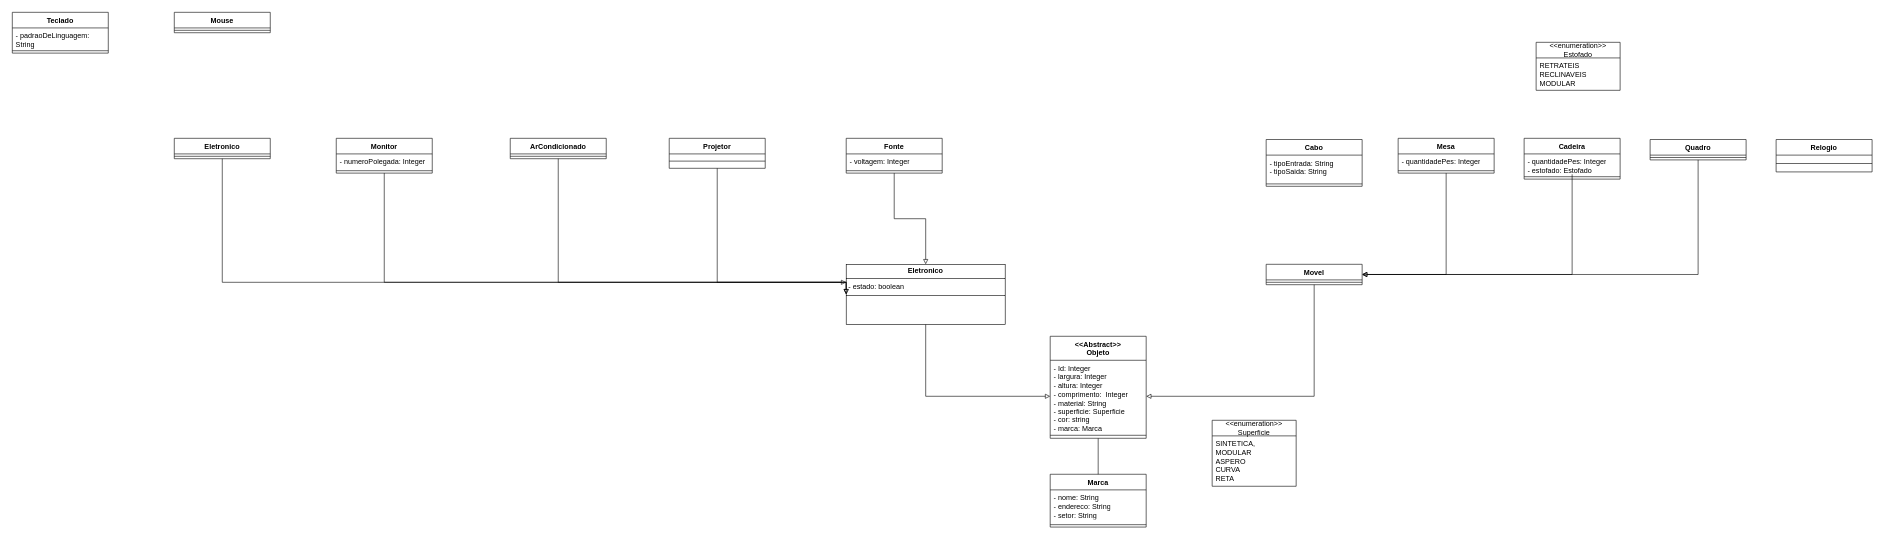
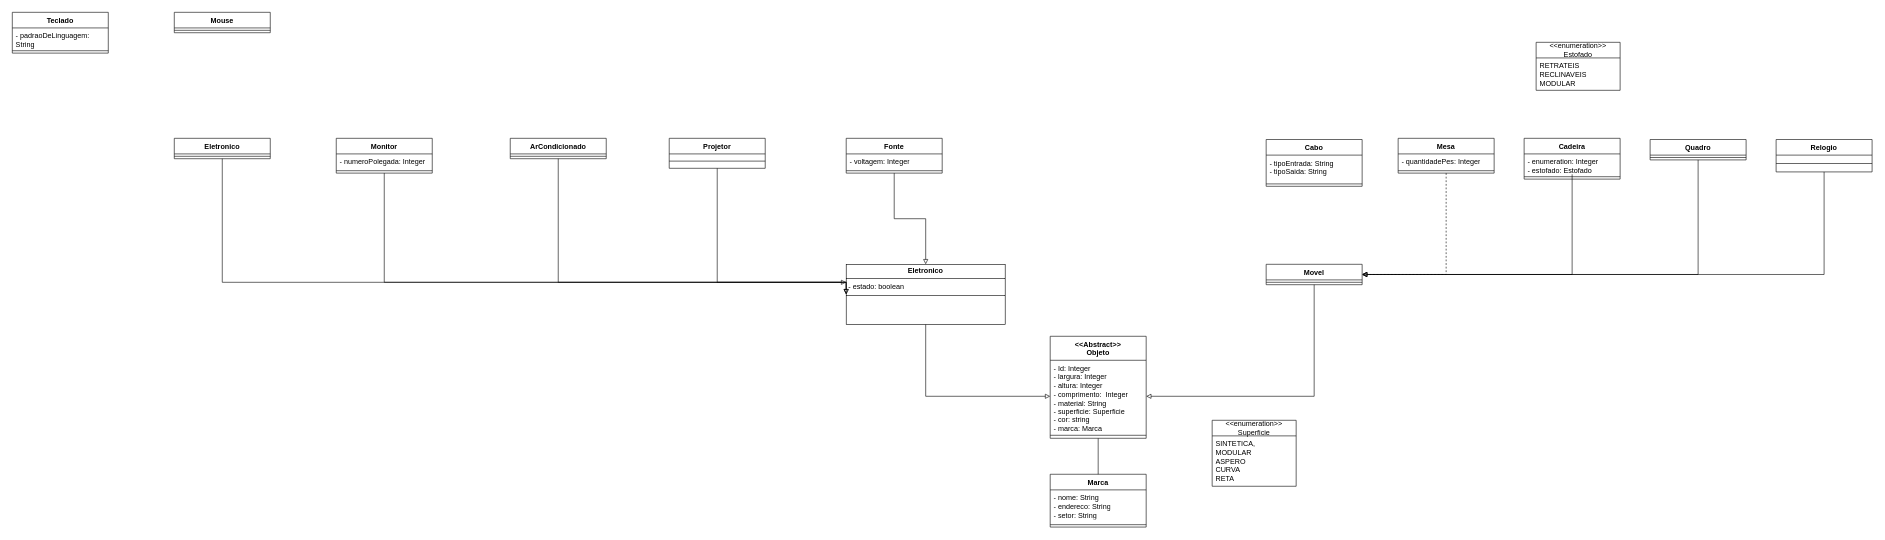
node "- quantidadePes: Integer - estofado: Estofado": label "- quantidadePes: Integer - estofado: Estofado" -> "- enumeration: Integer - estofado: Estofado"
edge "Mesa" -> "Movel": style solid -> dashed
edge "Relogio" -> "Movel": added
